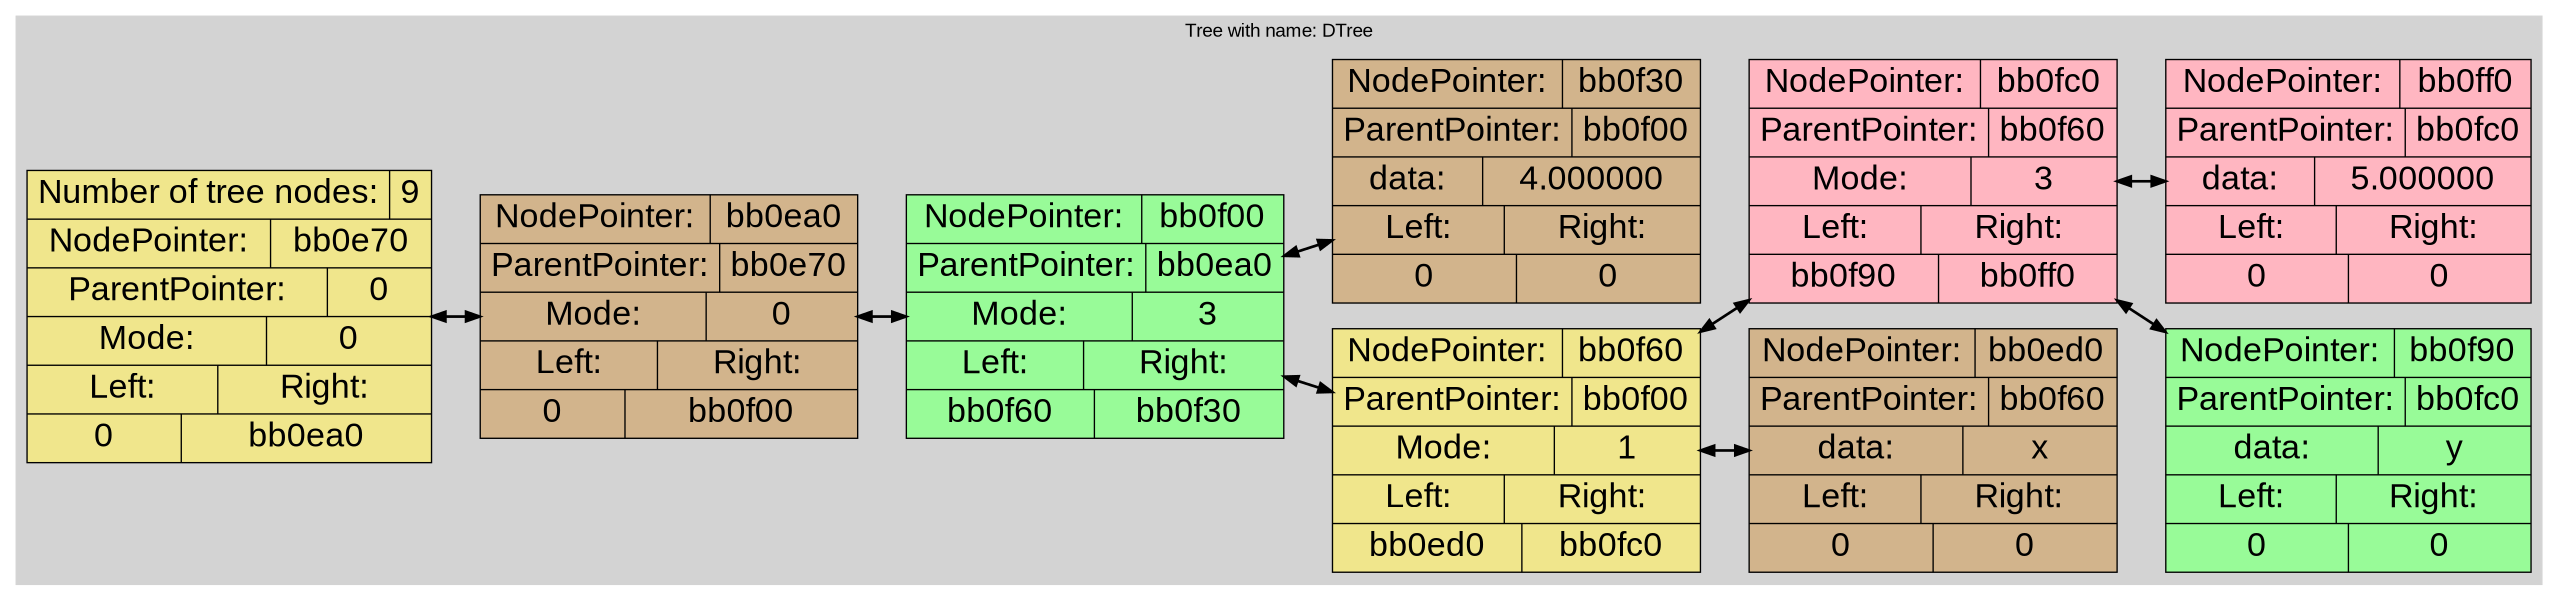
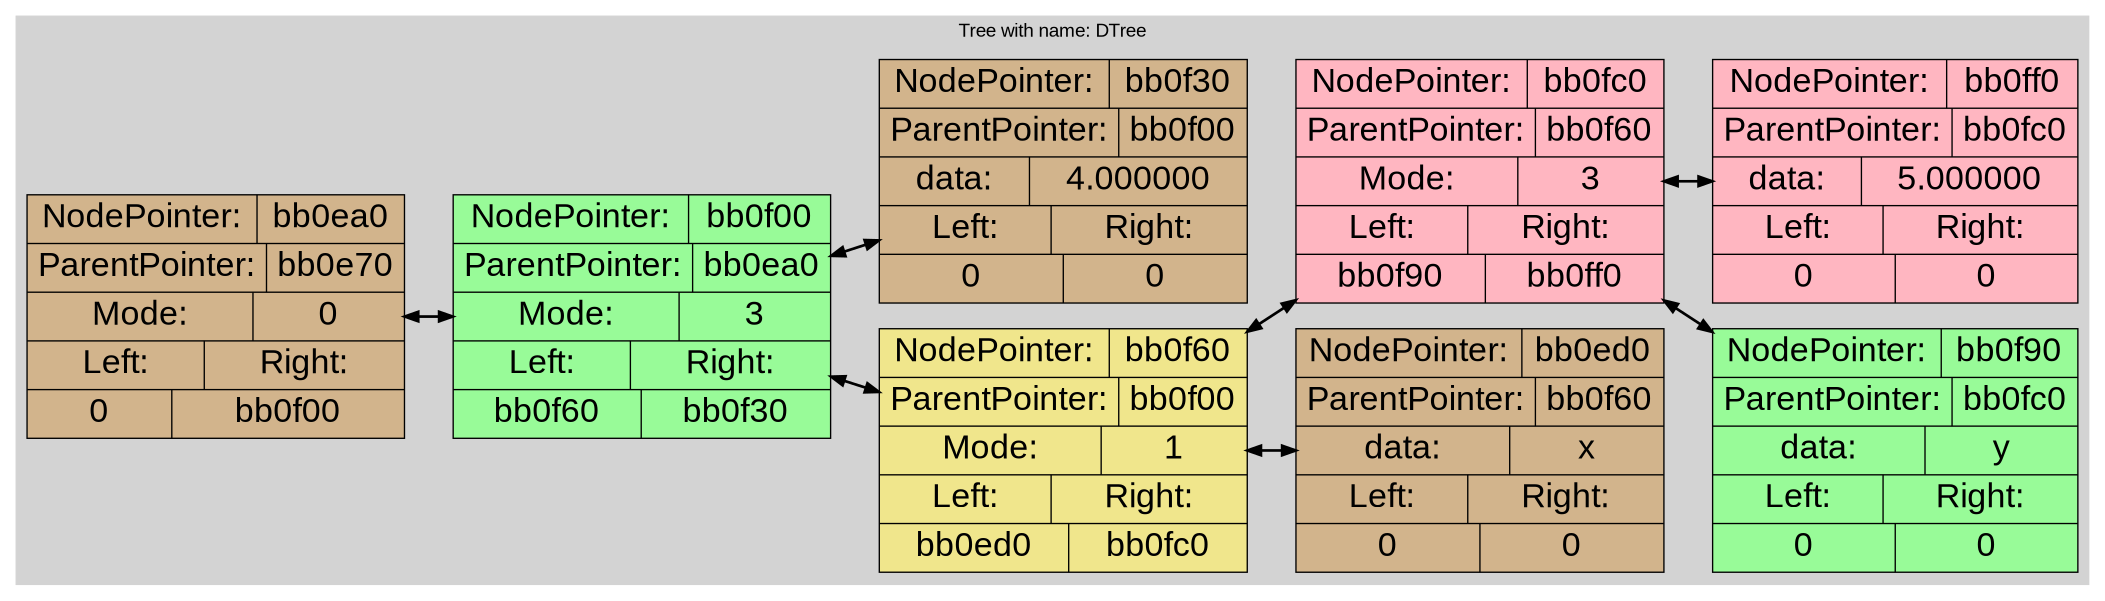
node "Number of tree nodes:": removed
